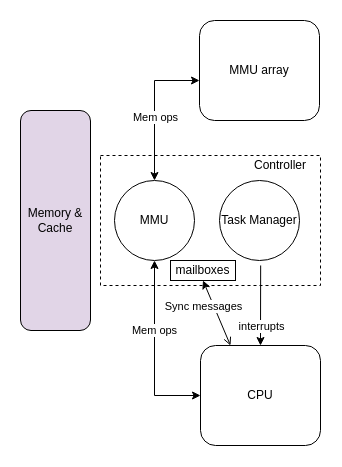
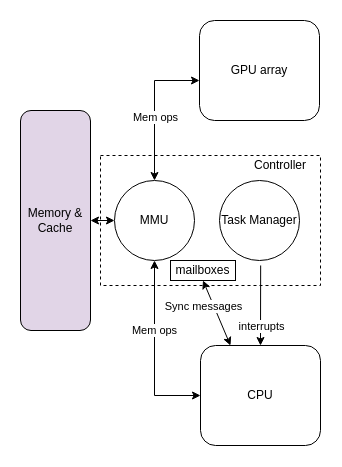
node "MMU array": label "MMU array" -> "GPU array"
edge "Memory & Cache" -- "MMU": added
edge "mailboxes" -- "CPU": arrowhead open -> classic
